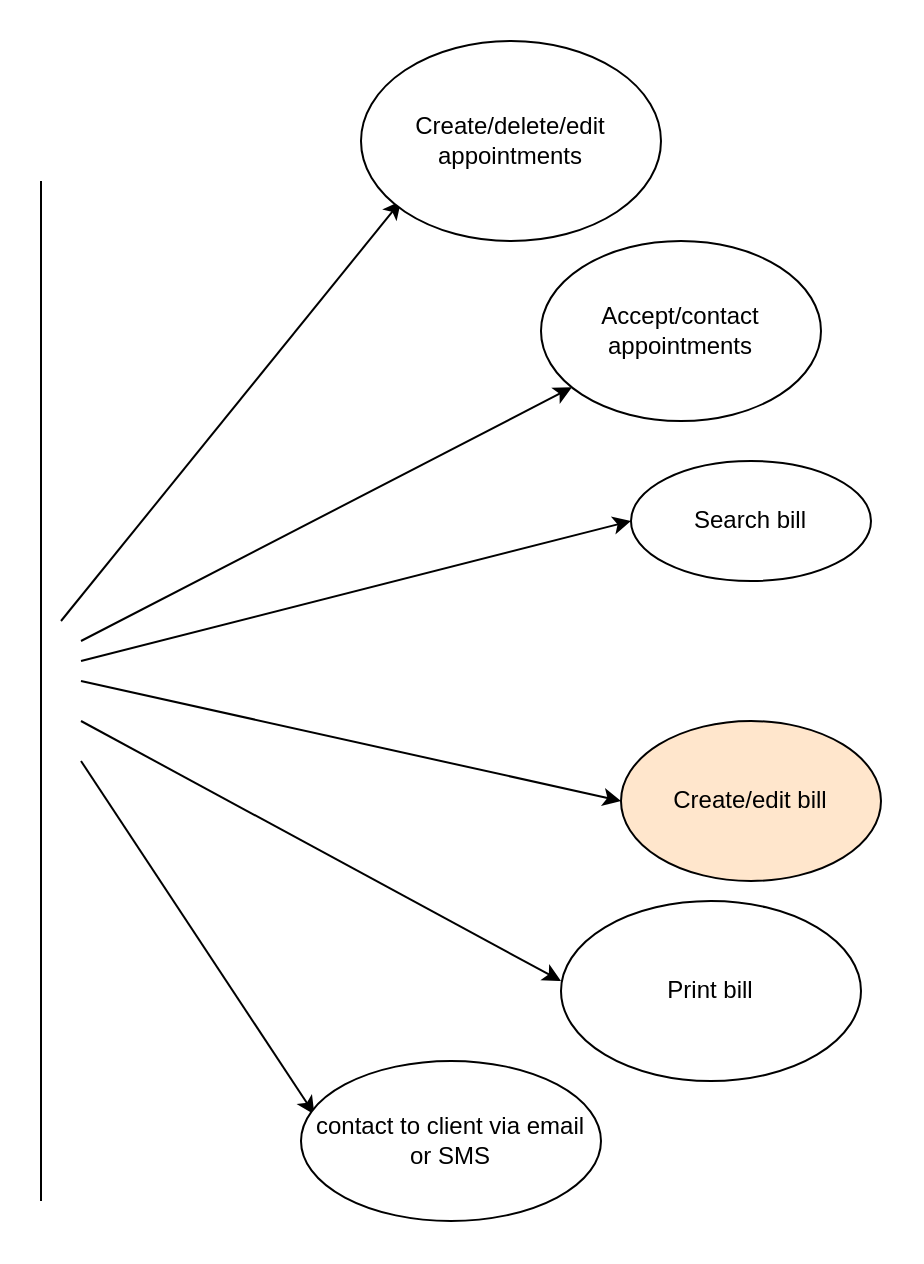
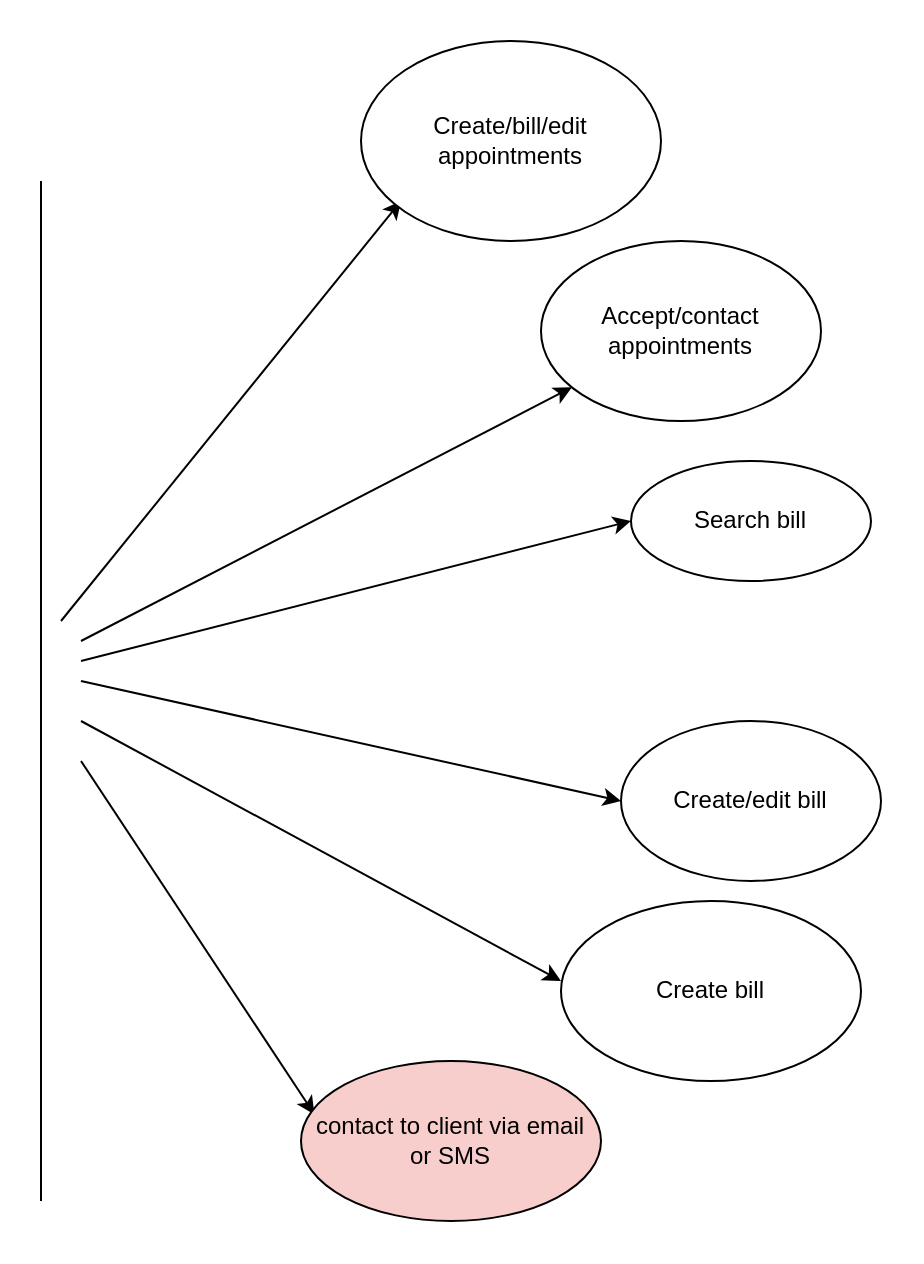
node "Create/delete/edit appointments": label "Create/delete/edit appointments" -> "Create/bill/edit appointments"
node "Create/edit bill": fillcolor #ffe6cc -> #ffffff
node "Print bill": label "Print bill" -> "Create bill"
node "contact to client via email or SMS": fillcolor #ffffff -> #f8cecc
